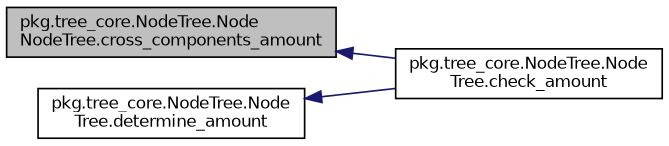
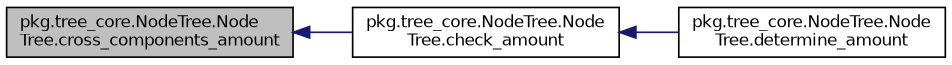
node "pkg.tree_core.NodeTree.Node NodeTree.cross_components_amount": label "pkg.tree_core.NodeTree.Node NodeTree.cross_components_amount" -> "pkg.tree_core.NodeTree.Node Tree.cross_components_amount"
edge "pkg.tree_core.NodeTree.Node Tree.check_amount" -> "pkg.tree_core.NodeTree.Node Tree.determine_amount": reversed
